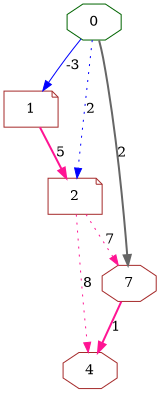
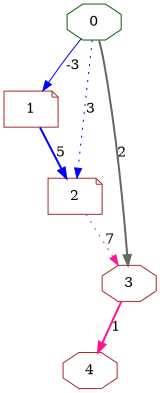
edge "0" -> "2": label "2" -> "3"
edge "1" -> "2": color deeppink -> blue
edge "2" -> "4": removed, label "8"
node "7": label "7" -> "3"
